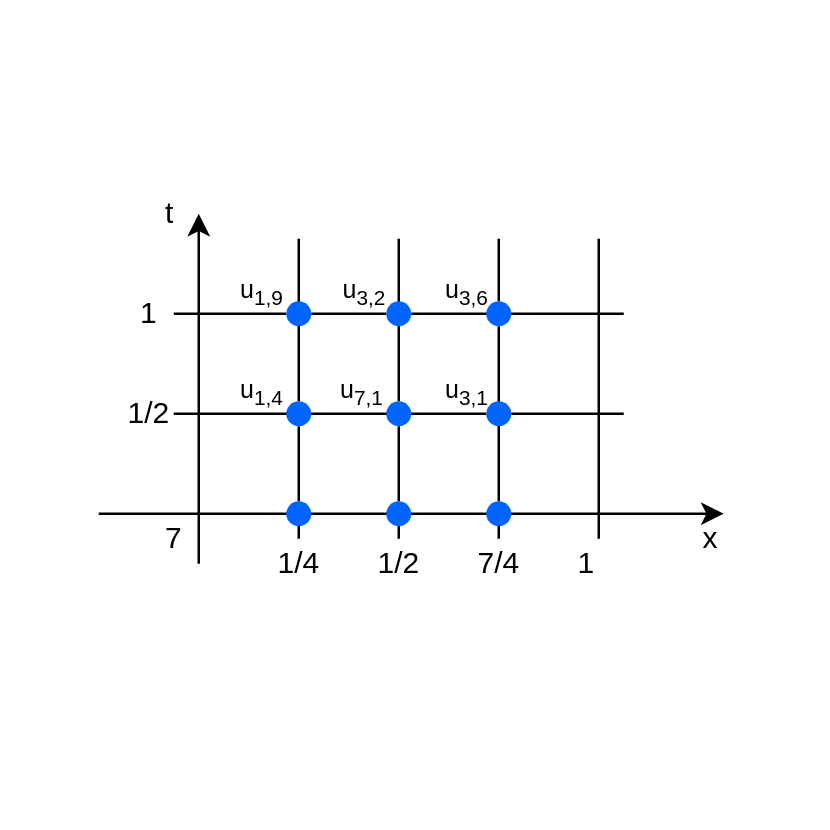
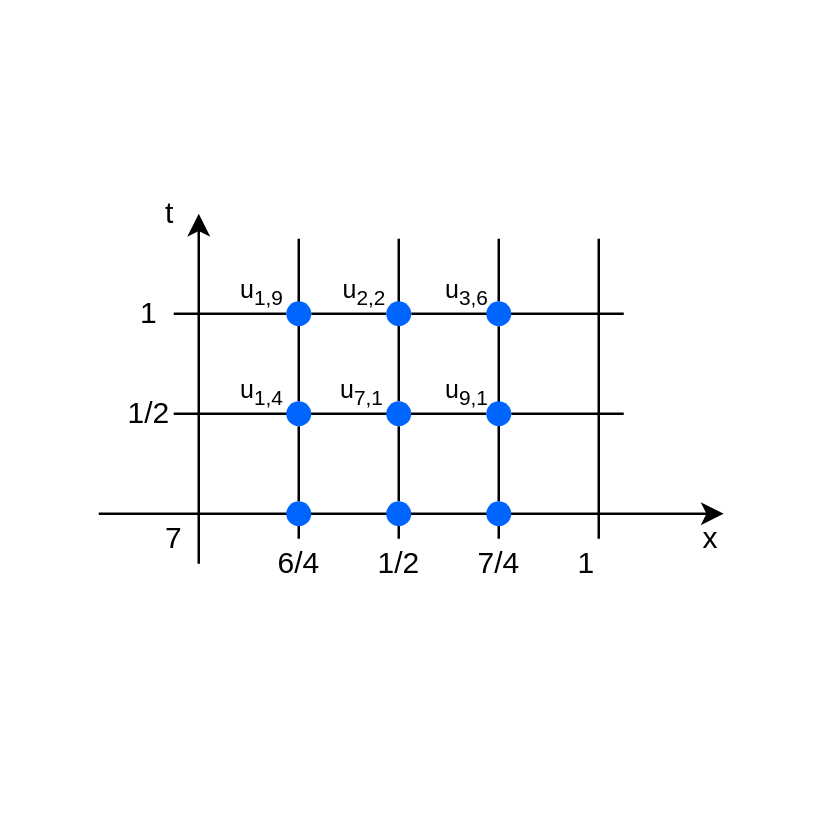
node "u3,2": label "u3,2" -> "u2,2"
node "u3,1": label "u3,1" -> "u9,1"
node "1/4": label "1/4" -> "6/4"
